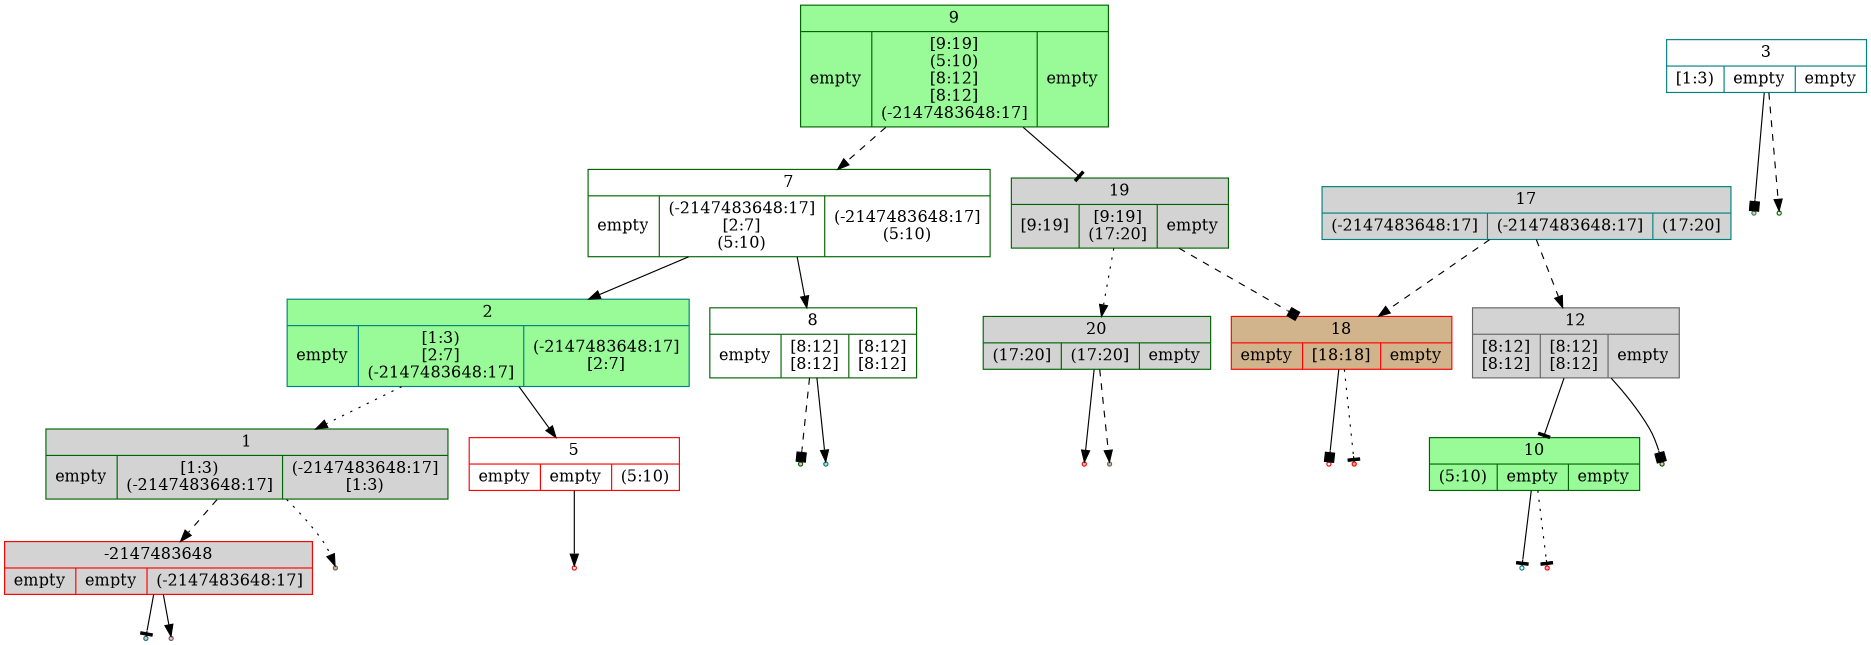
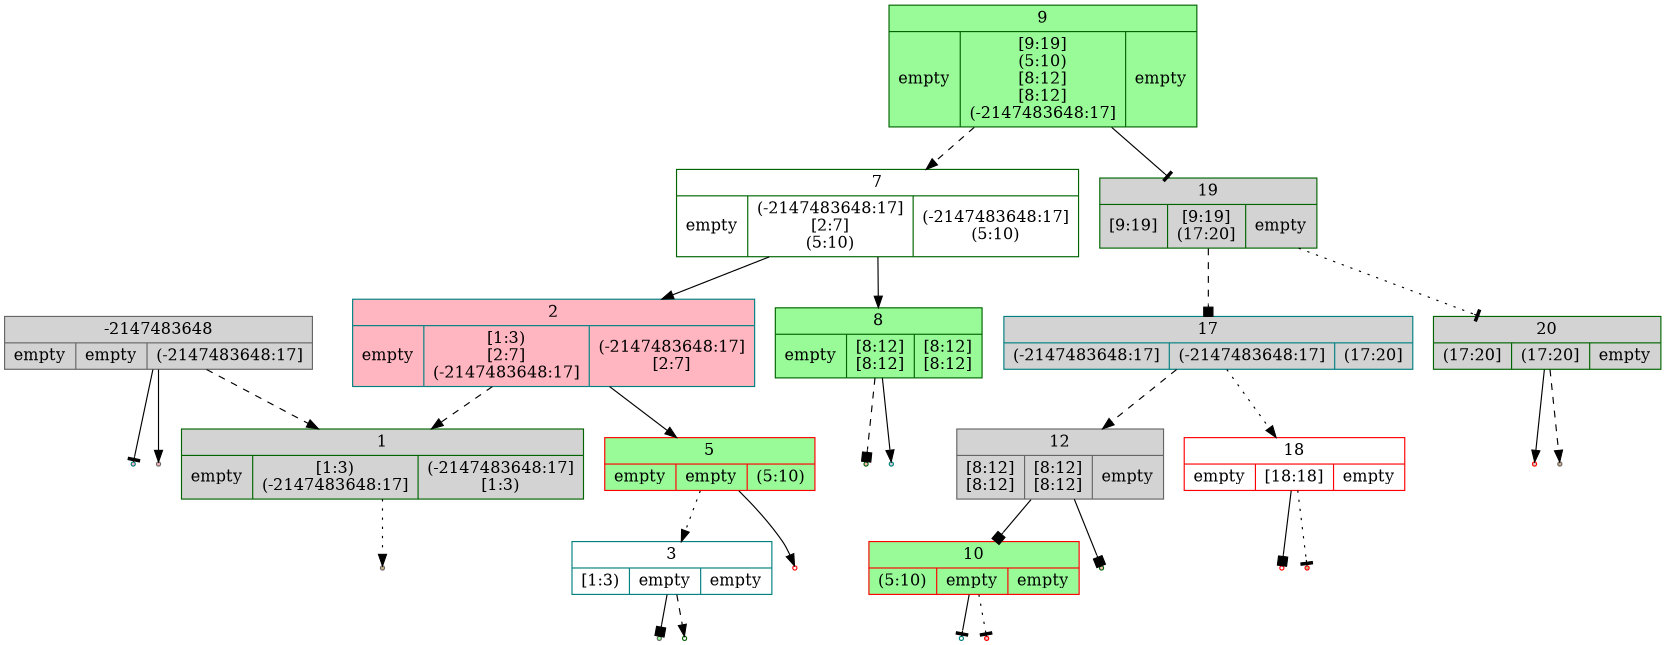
edge "17" -> "18": style dashed -> dotted
edge "19" -> "20": arrowhead normal -> tee
edge "19" -> "18": now "19" -> "17"
node "2": fillcolor palegreen -> lightpink
node "8": fillcolor white -> palegreen
node "18": fillcolor tan -> white
edge "2" -> "1": style dotted -> dashed
edge "12" -> "10": arrowhead tee -> box
node "5": fillcolor white -> palegreen
node "10": color darkgreen -> red
edge "5" -> "3": added
edge "1" -> "-2147483648": reversed
node "-2147483648": color red -> gray40
